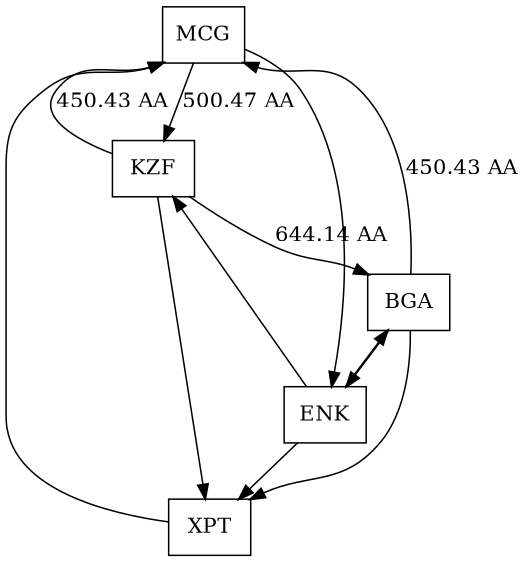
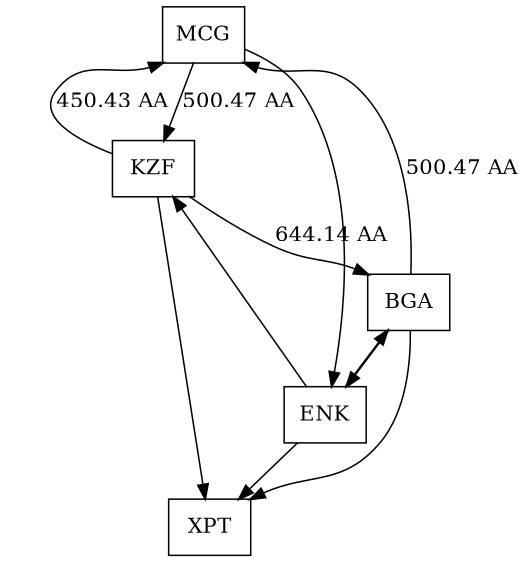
edge "BGA" -> "MCG": label "450.43 AA" -> "500.47 AA"
edge "XPT" -> "MCG": removed
